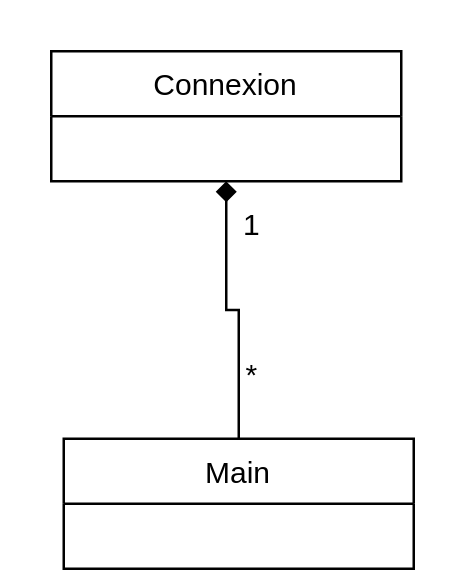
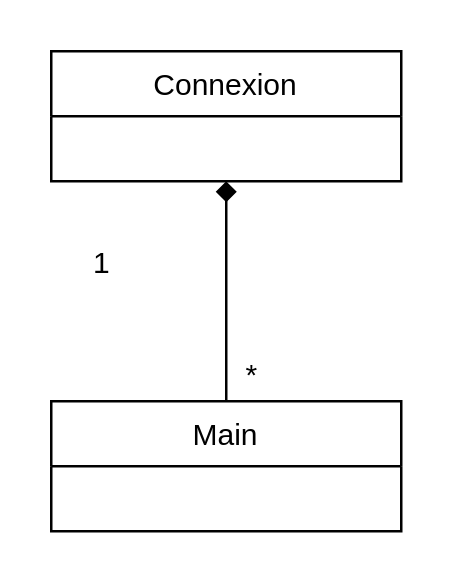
node "1": moved (251, 226) -> (101, 264)
node "Main": moved (239, 504) -> (226, 466)
